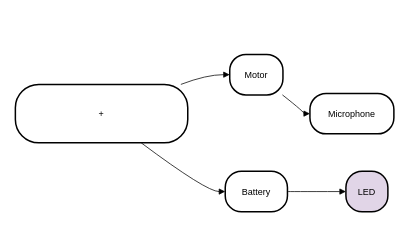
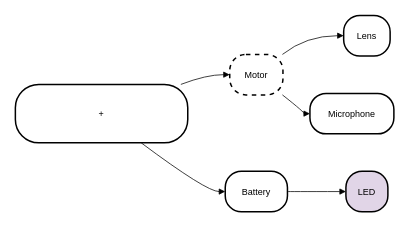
node "Lens": added
edge "Motor" -> "Lens": added
node "Motor": style solid -> dashed
